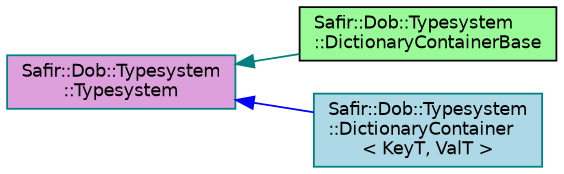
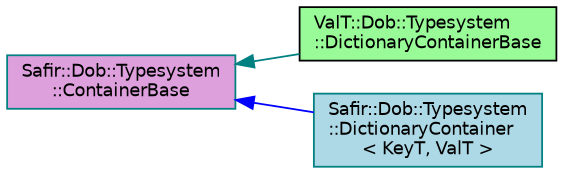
node "Safir::Dob::Typesystem ::DictionaryContainerBase": label "Safir::Dob::Typesystem ::DictionaryContainerBase" -> "ValT::Dob::Typesystem ::DictionaryContainerBase"
node "Safir::Dob::Typesystem ::Typesystem": label "Safir::Dob::Typesystem ::Typesystem" -> "Safir::Dob::Typesystem ::ContainerBase"
